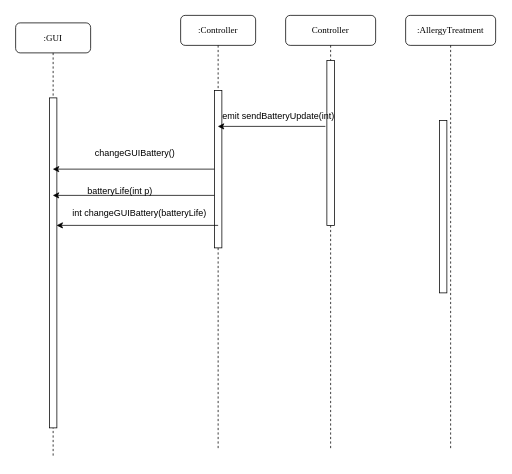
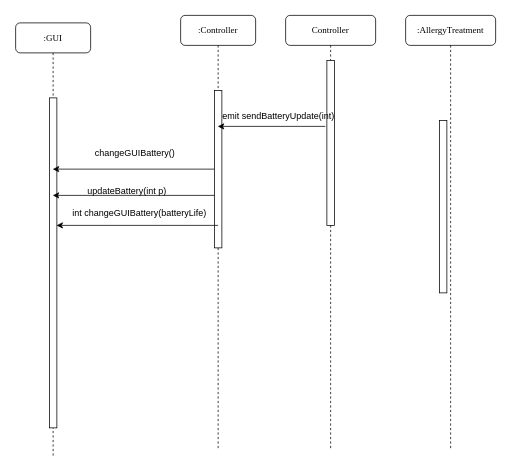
node "batteryLife(int p)": label "batteryLife(int p)" -> "updateBattery(int p)"
